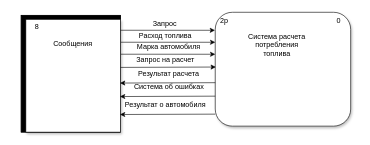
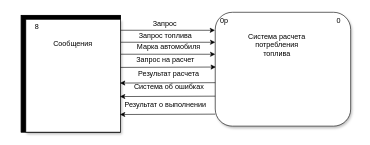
node "2р": label "2р" -> "0р"
node "Расход топлива": label "Расход топлива" -> "Запрос топлива"
node "Результат о автомобиля": label "Результат о автомобиля" -> "Результат о выполнении"
